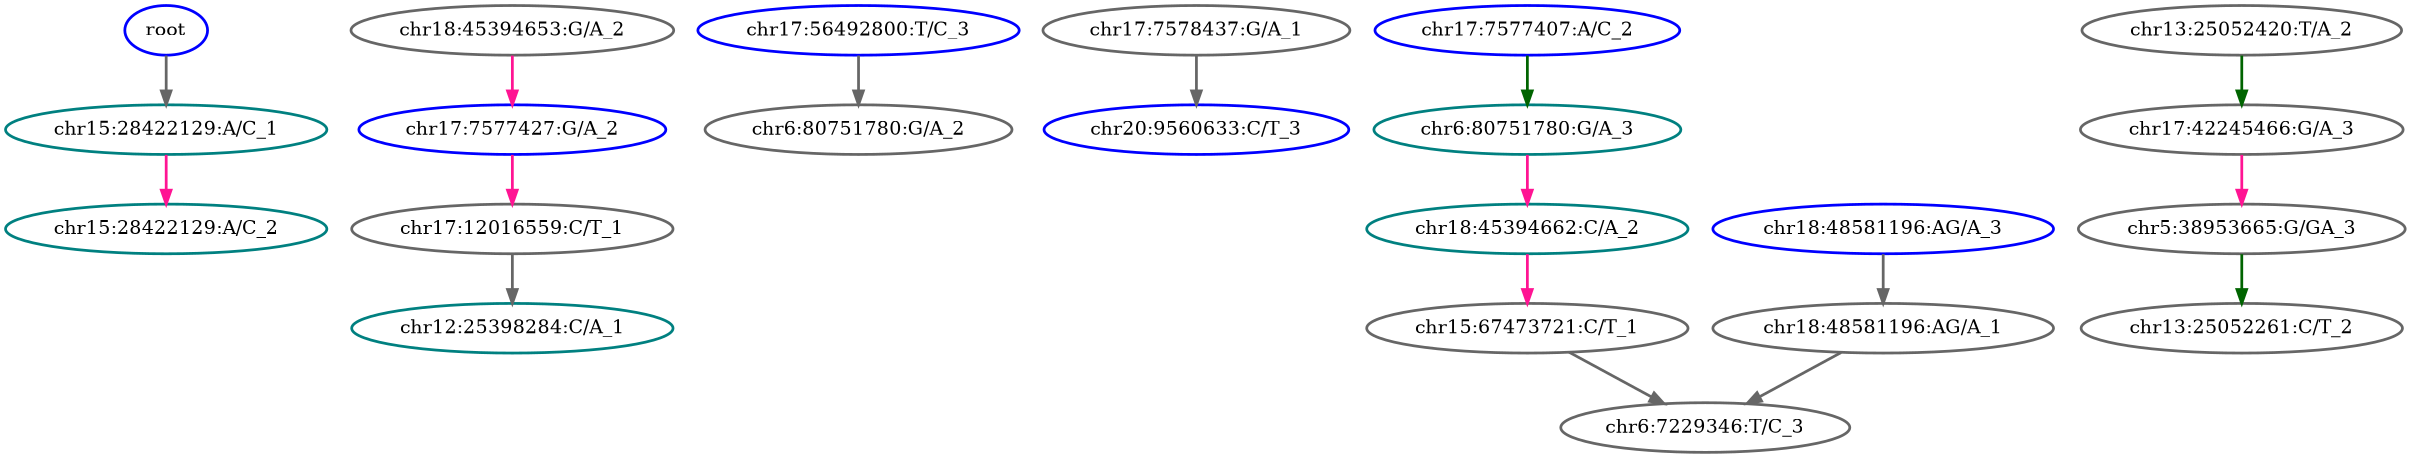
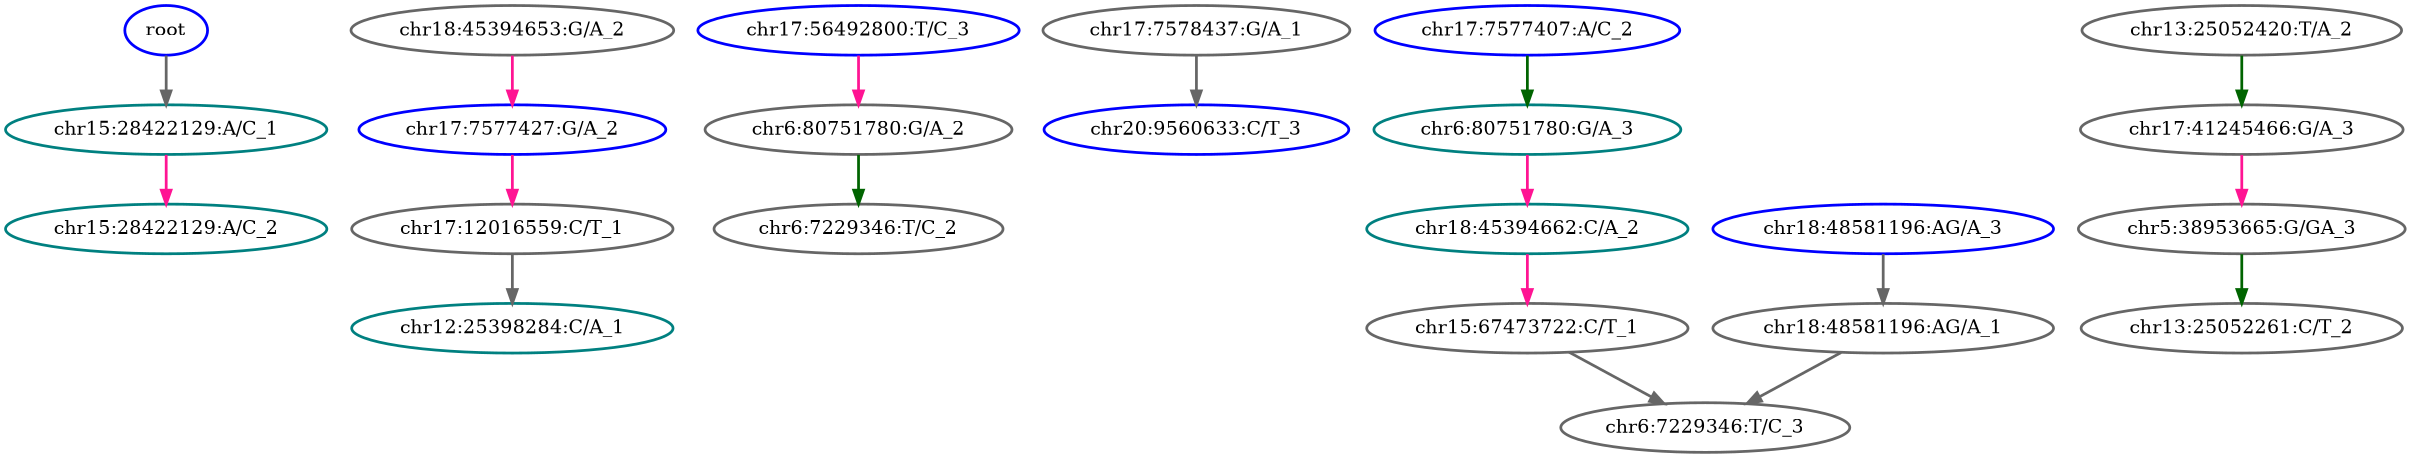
edge "chr17:56492800:T/C_3" -> "chr6:80751780:G/A_2": color gray40 -> deeppink
node "chr17:42245466:G/A_3": label "chr17:42245466:G/A_3" -> "chr17:41245466:G/A_3"
node "chr6:7229346:T/C_2": added
node "chr15:67473721:C/T_1": label "chr15:67473721:C/T_1" -> "chr15:67473722:C/T_1"
